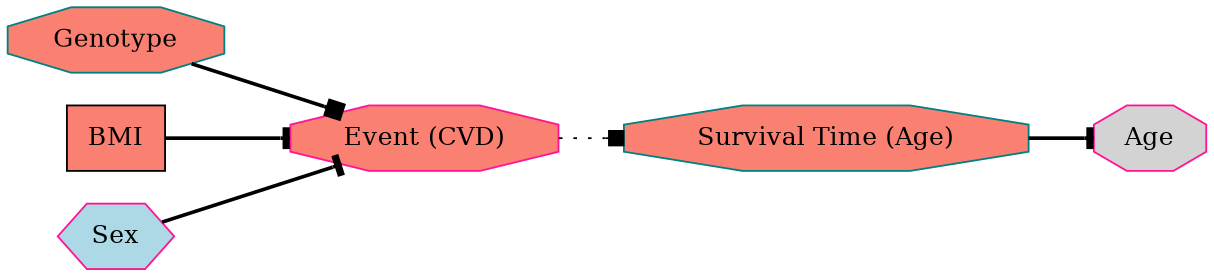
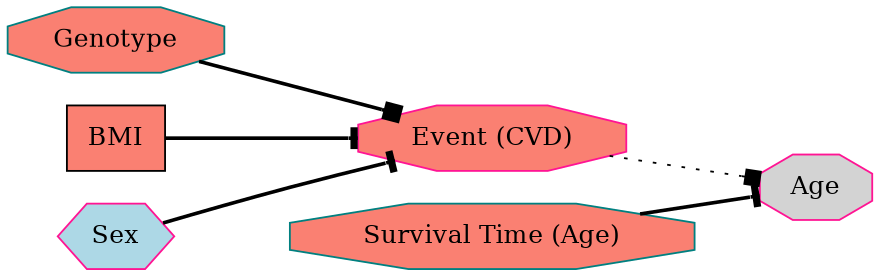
edge "Event (CVD)" -> "Survival Time (Age)": now "Event (CVD)" -> "Age"
